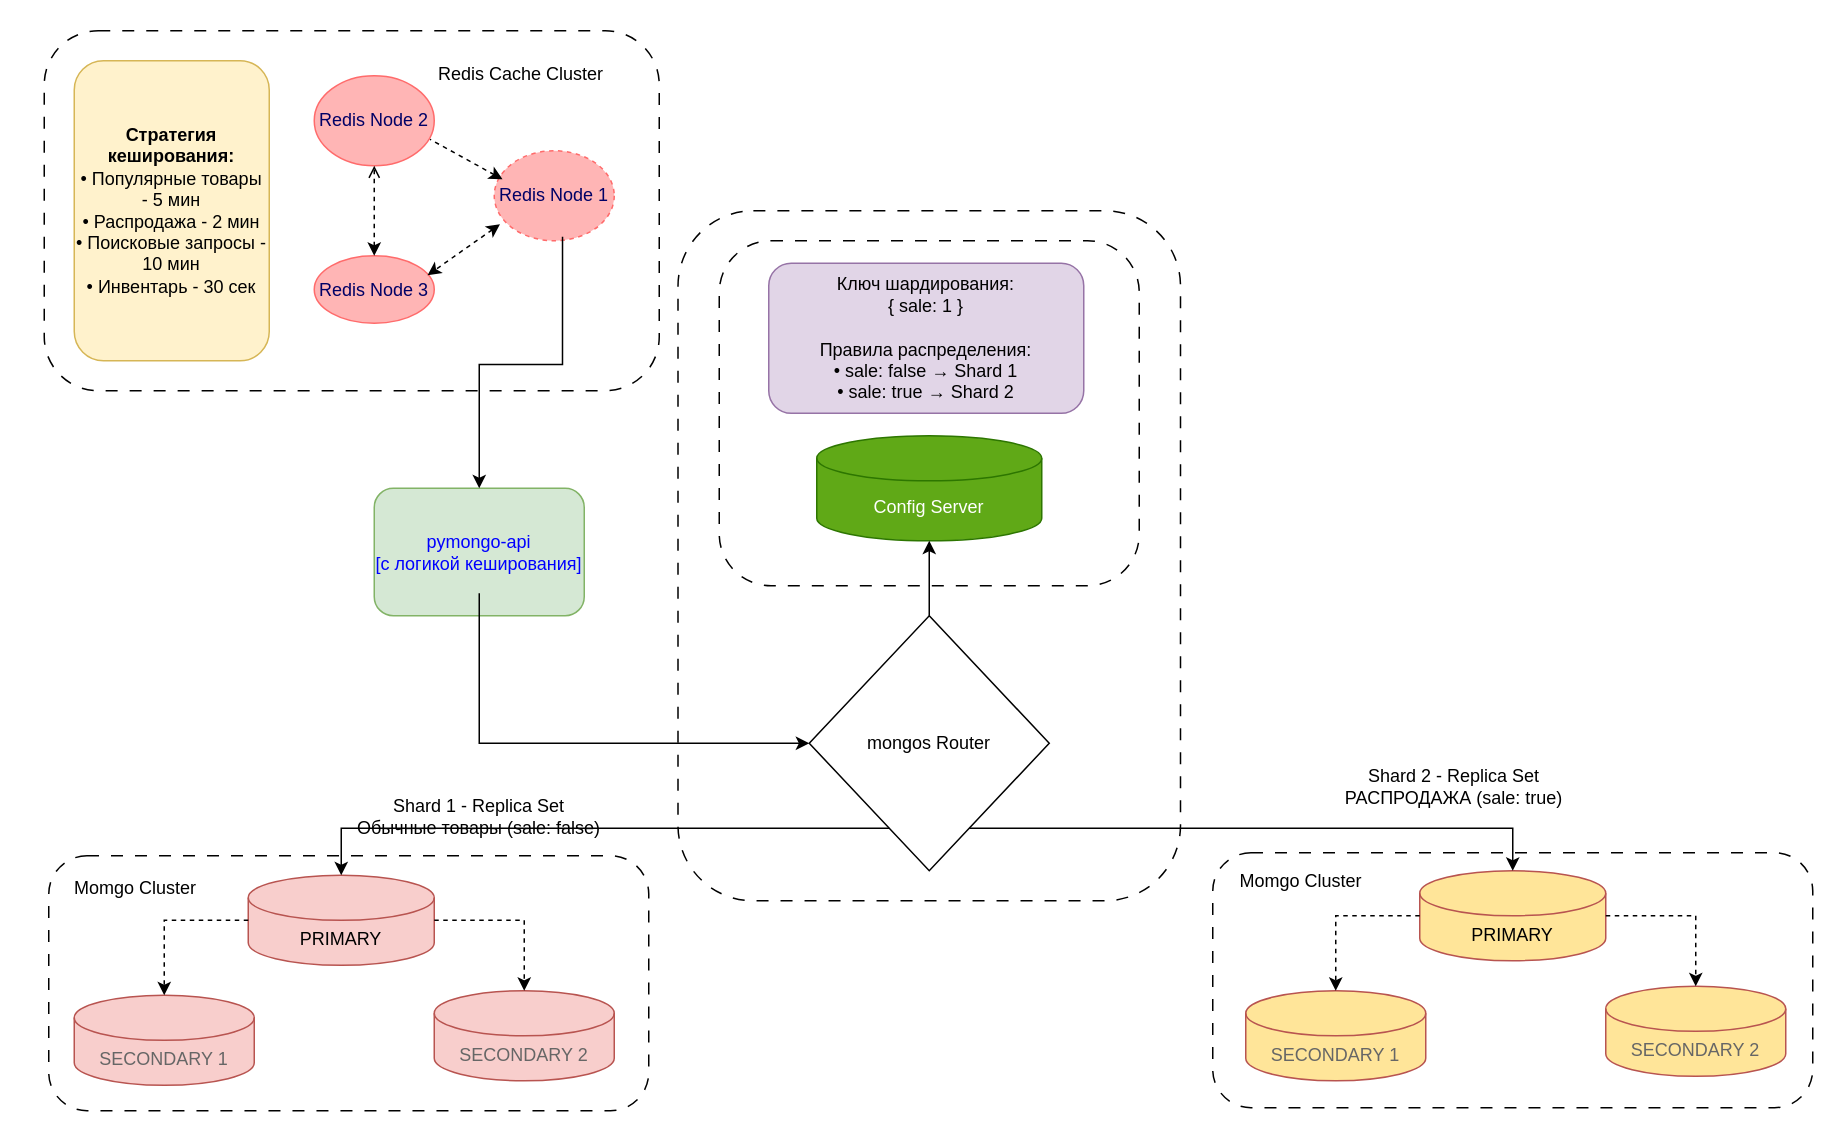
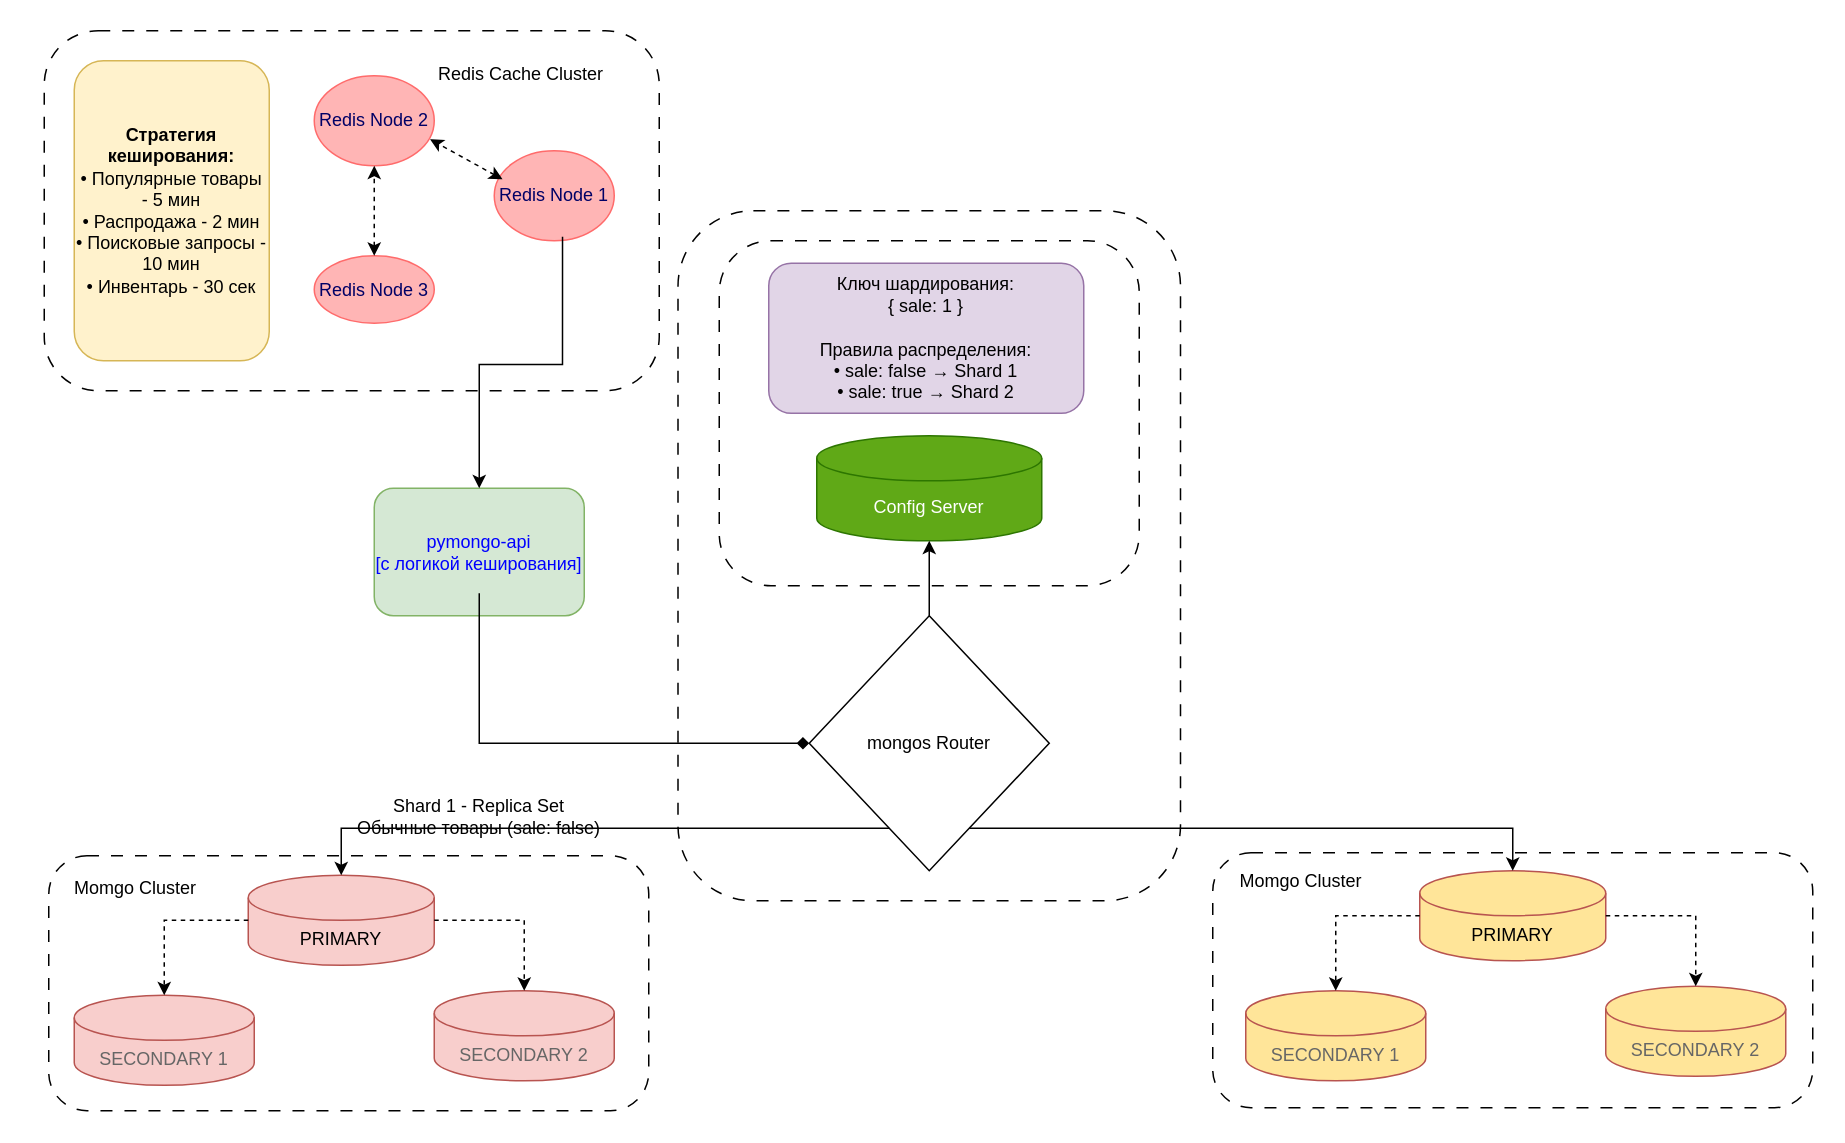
edge "Redis Node 2" -> "Redis Node 1": arrowhead none -> classic
edge "Redis Node 2" -- "Redis Node 3": arrowhead open -> classic
node "Redis Node 1": style dashed -> solid
edge "Redis Node 1" -- "Redis Node 3": removed
edge "pymongo-api [с логикой кеширования]" -> "mongos Router": arrowhead classic -> diamond
node "Shard 2 - Replica Set РАСПРОДАЖА (sale: true)": removed
